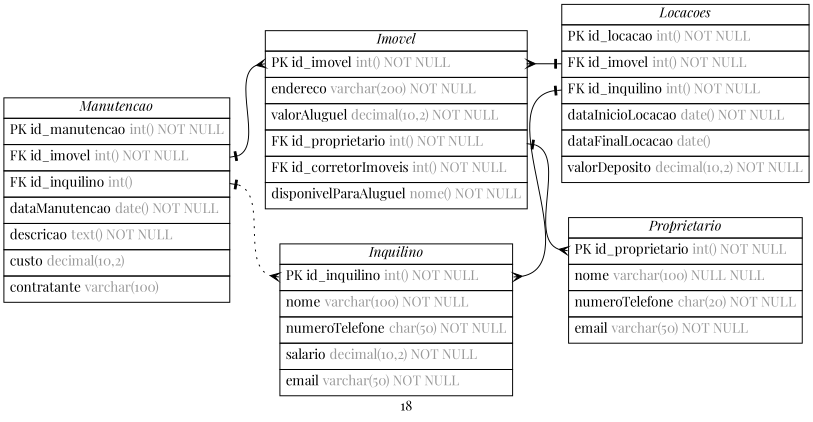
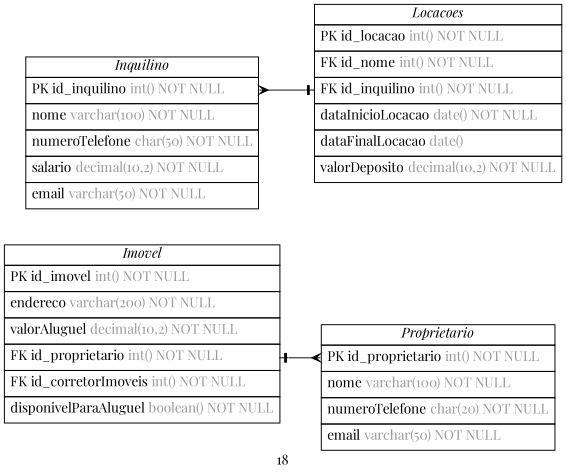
node "Locacoes": text "FK id_imovel" -> "FK id_nome"
edge "Locacoes" -- "Imovel": removed
node "Imovel": text "nome() NOT NULL" -> "boolean() NOT NULL"
node "Manutencao": removed
node "Proprietario": text "varchar(100) NULL NULL" -> "varchar(100) NOT NULL"
